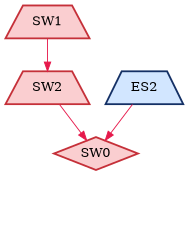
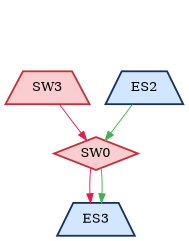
node "SW1": removed
node "SW2": label "SW2" -> "SW3"
edge "ES2" -> "SW0": color #e6194b -> #3cb44b
node "ES3": added
